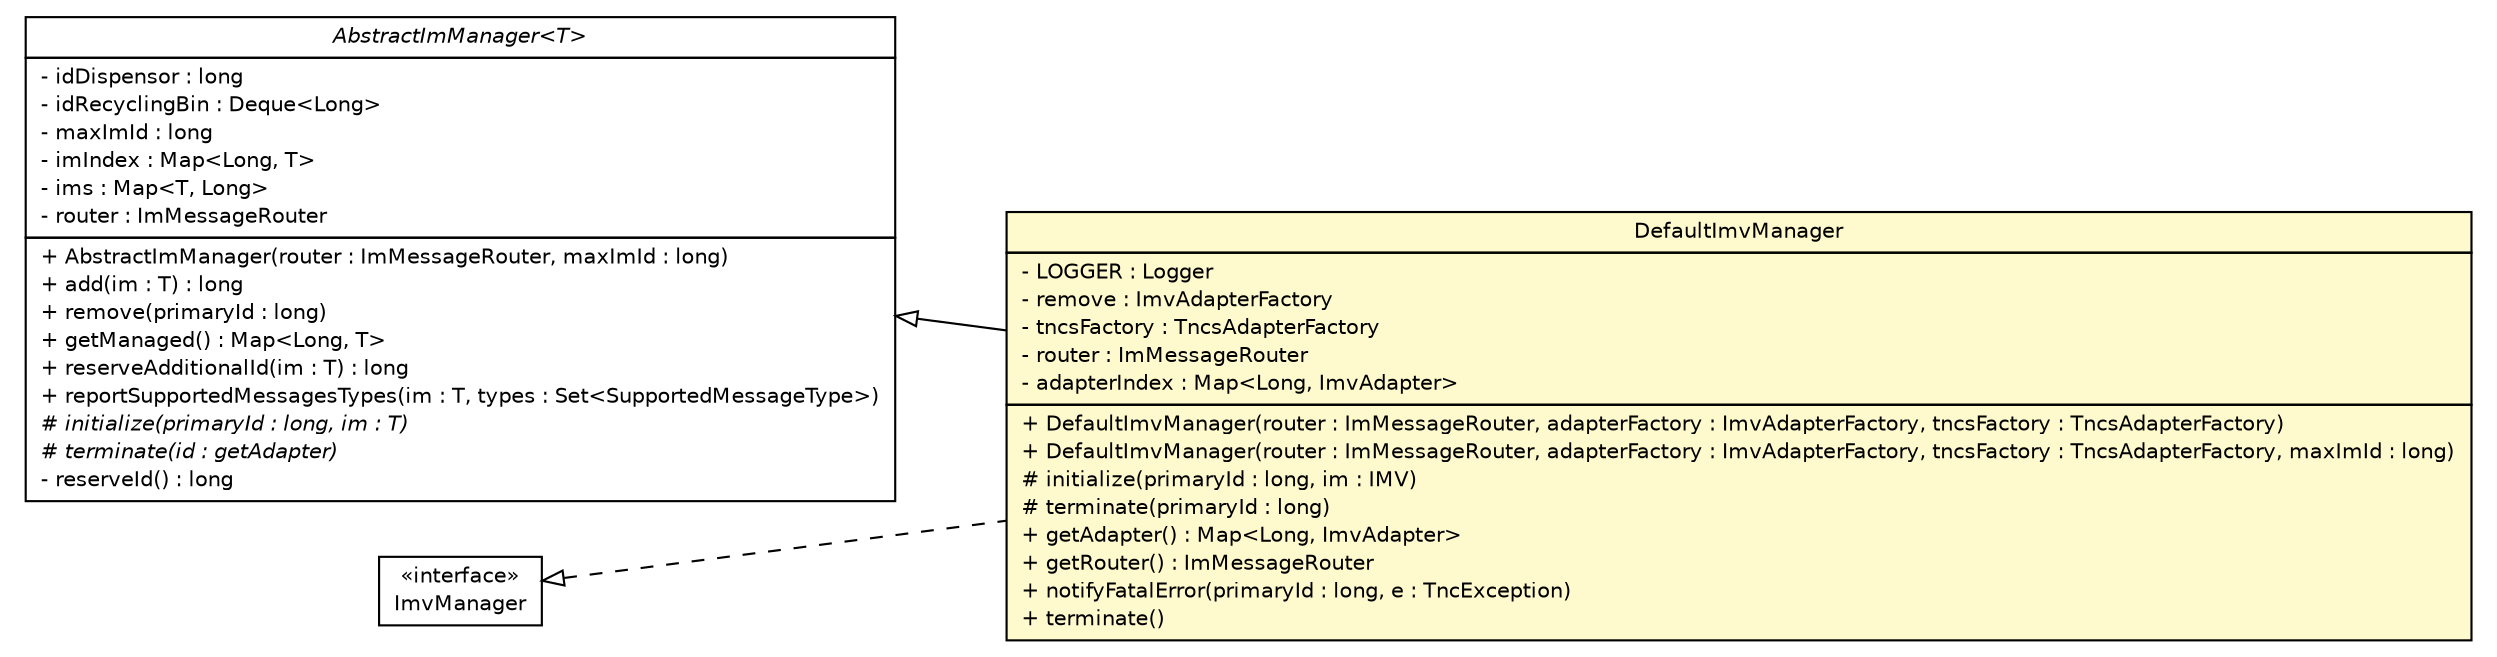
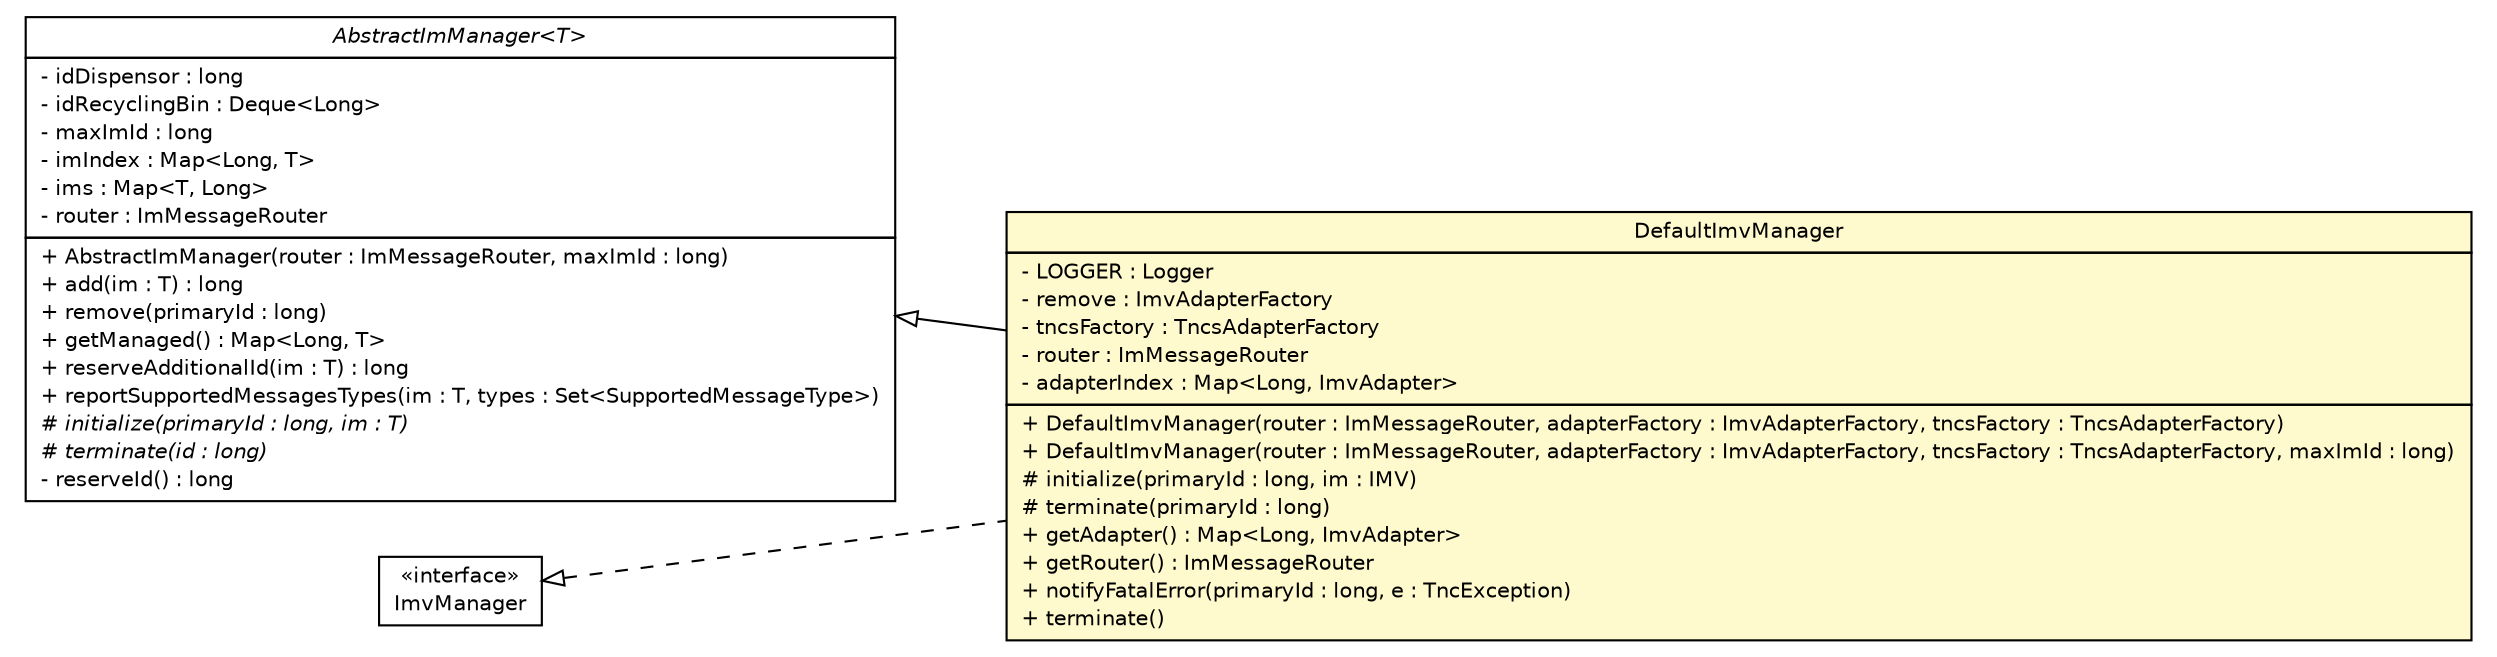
node "AbstractImManager<T>": text "# terminate(id : getAdapter)" -> "# terminate(id : long)"
